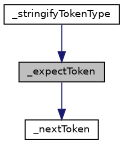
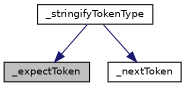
edge "_expectToken" -> "_nextToken": now "_stringifyTokenType" -> "_nextToken"
